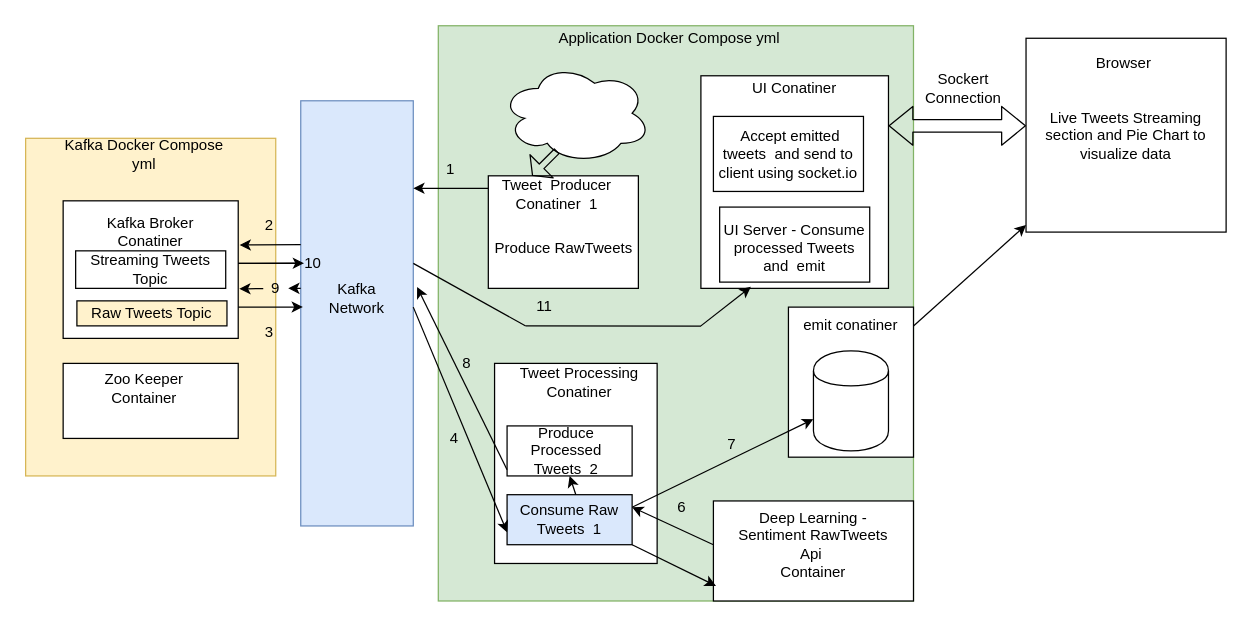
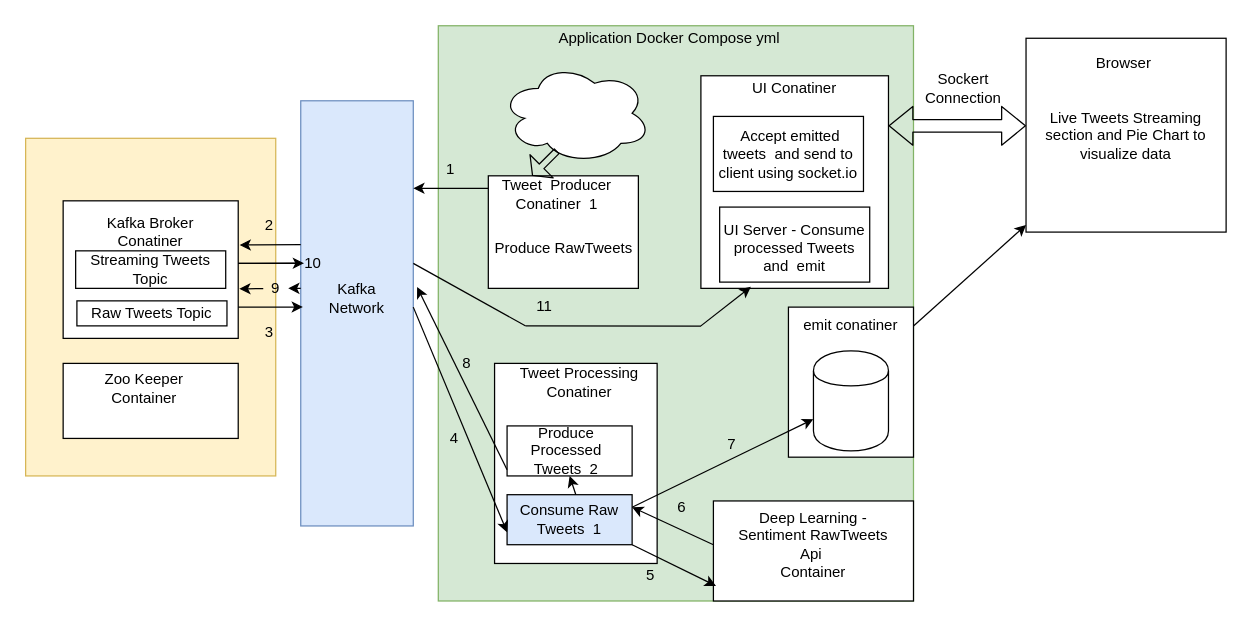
node "Kafka Docker Compose yml": removed
node "Raw Tweets Topic": fillcolor #fff2cc -> #ffffff
node "5": added
